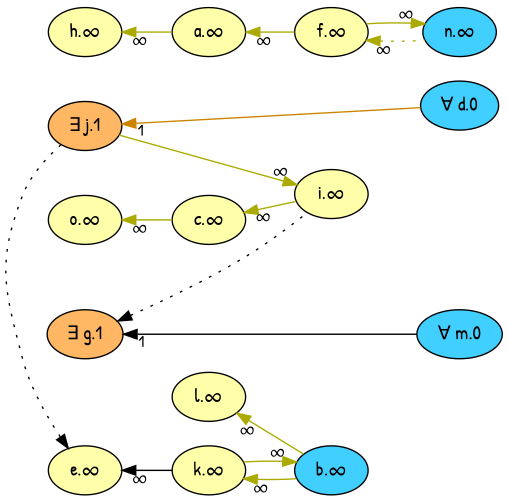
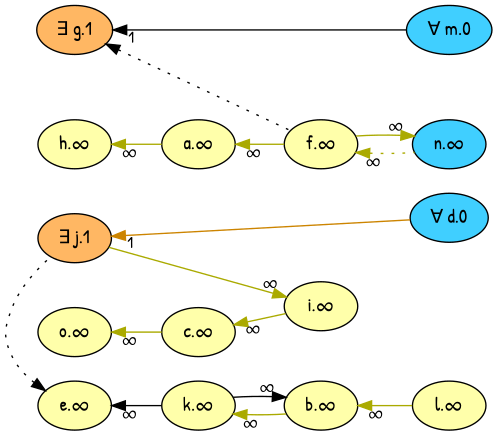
edge "i.∞" -> "∃ g.1": now "f.∞" -> "∃ g.1"
edge "b.∞" -> "l.∞": reversed
edge "k.∞" -> "b.∞": color #aaaa00 -> black
node "b.∞": fillcolor #40cfff -> #ffffaa
